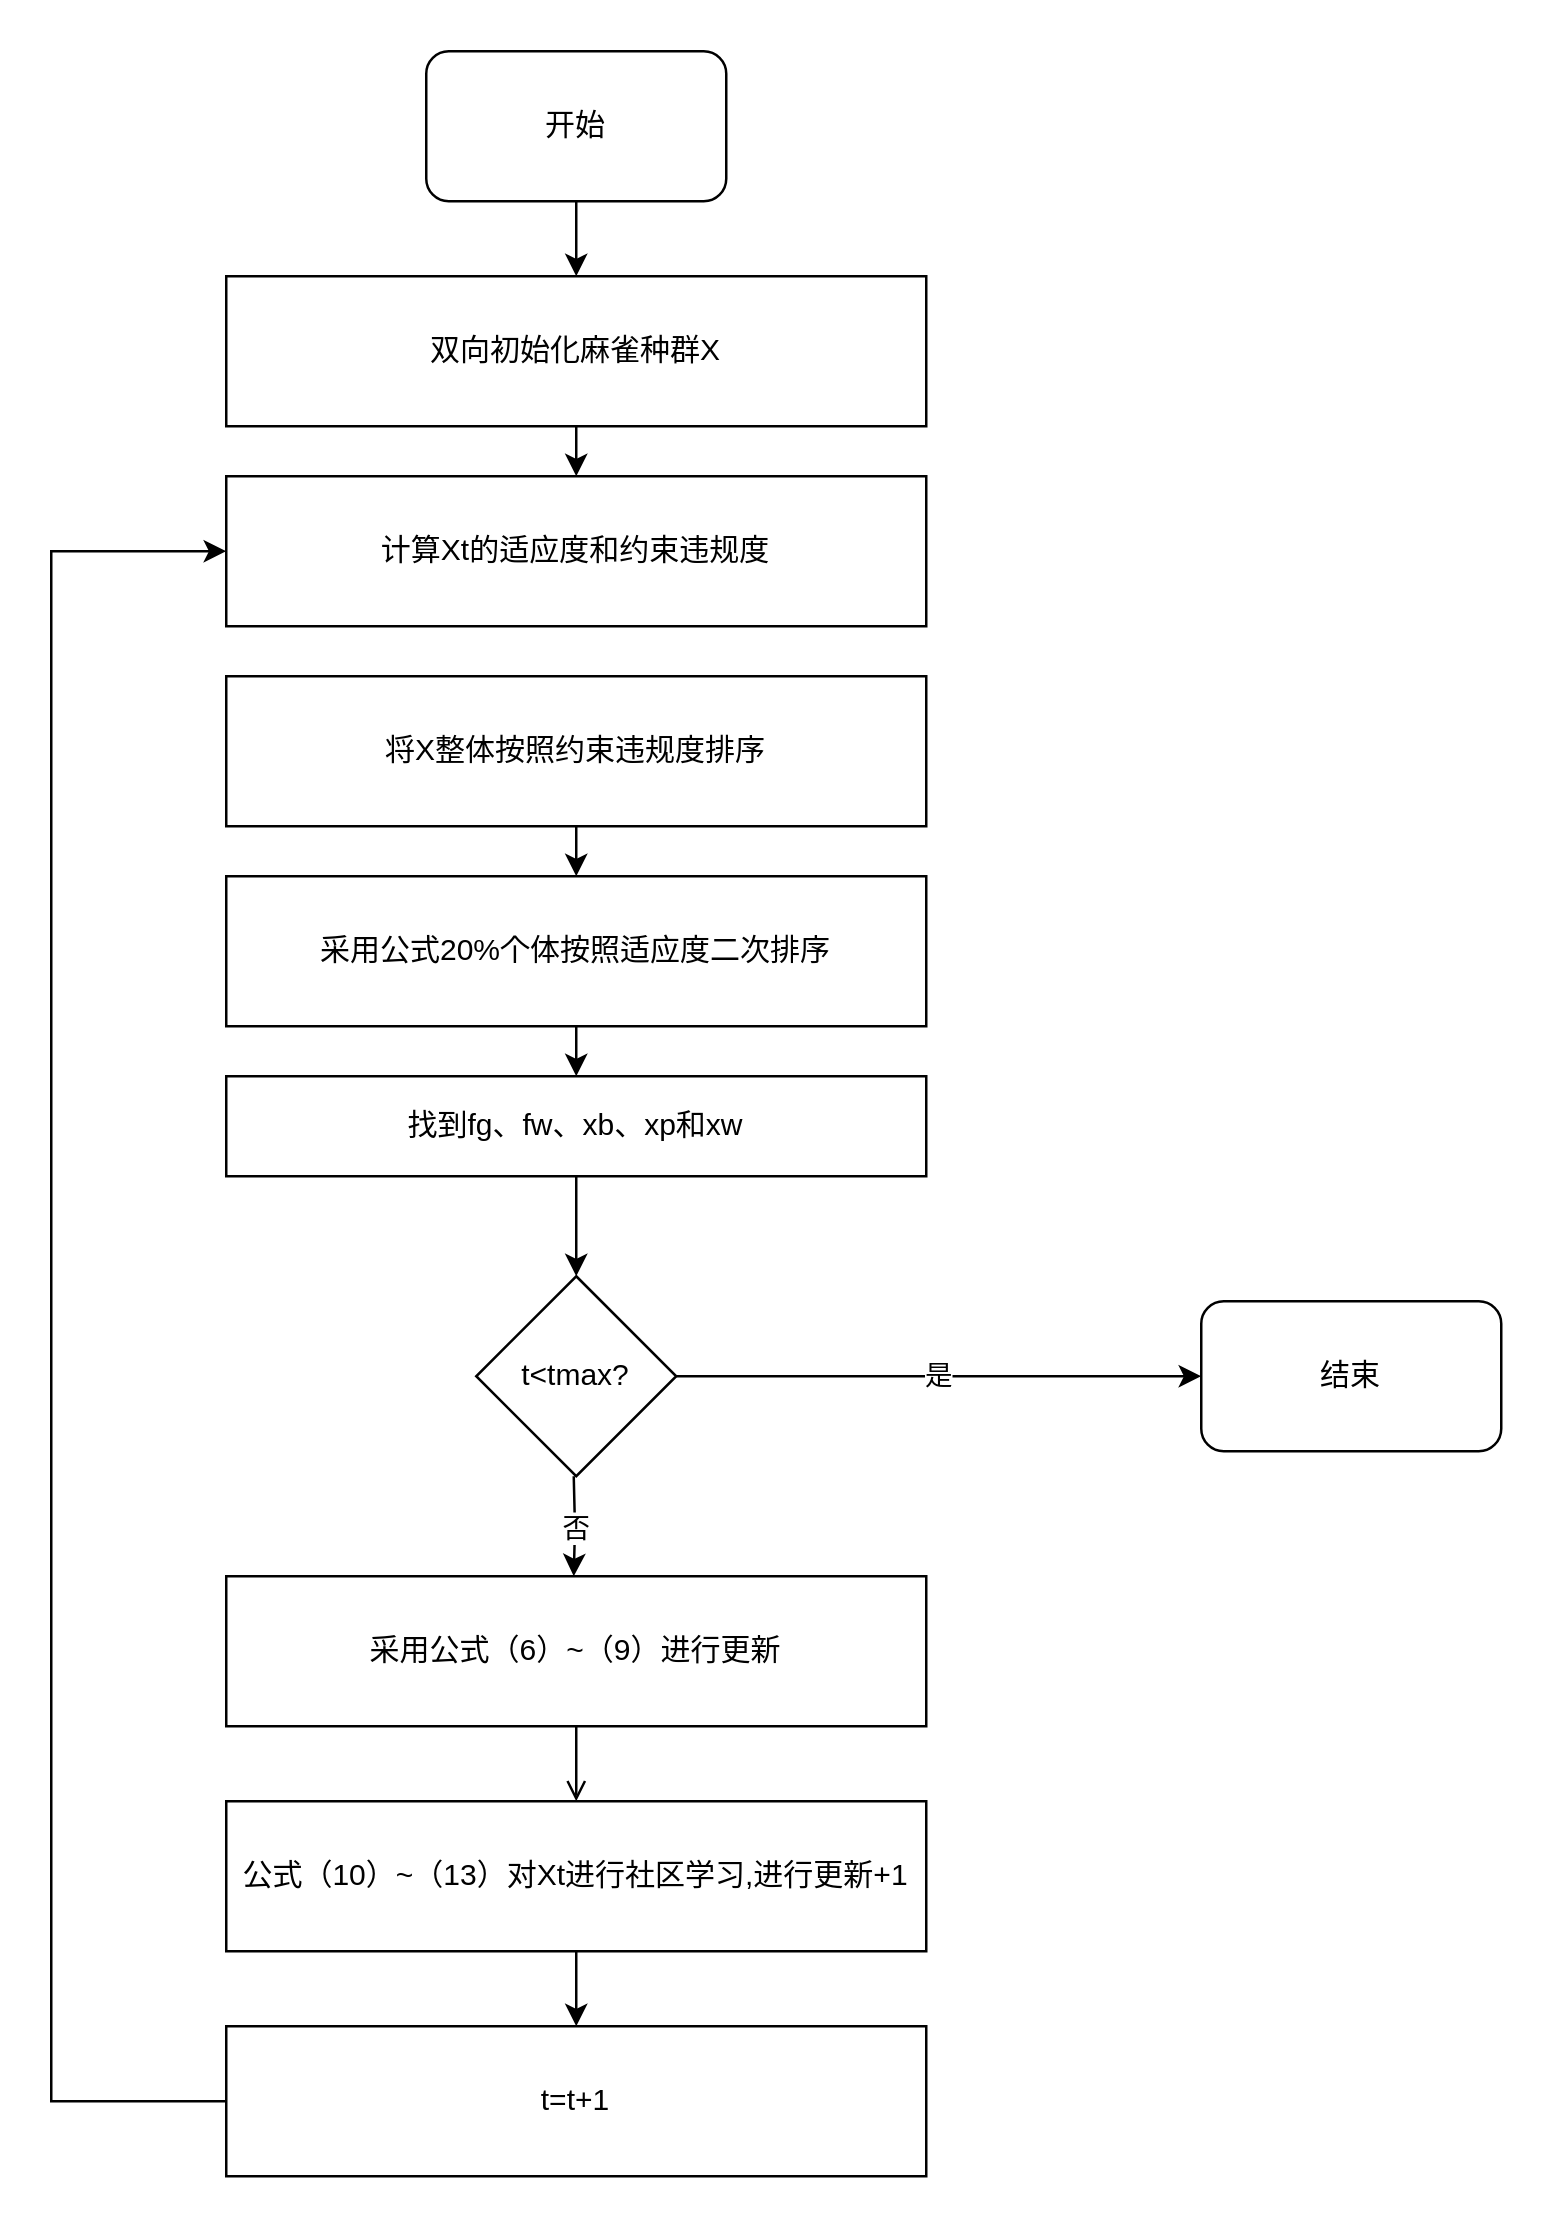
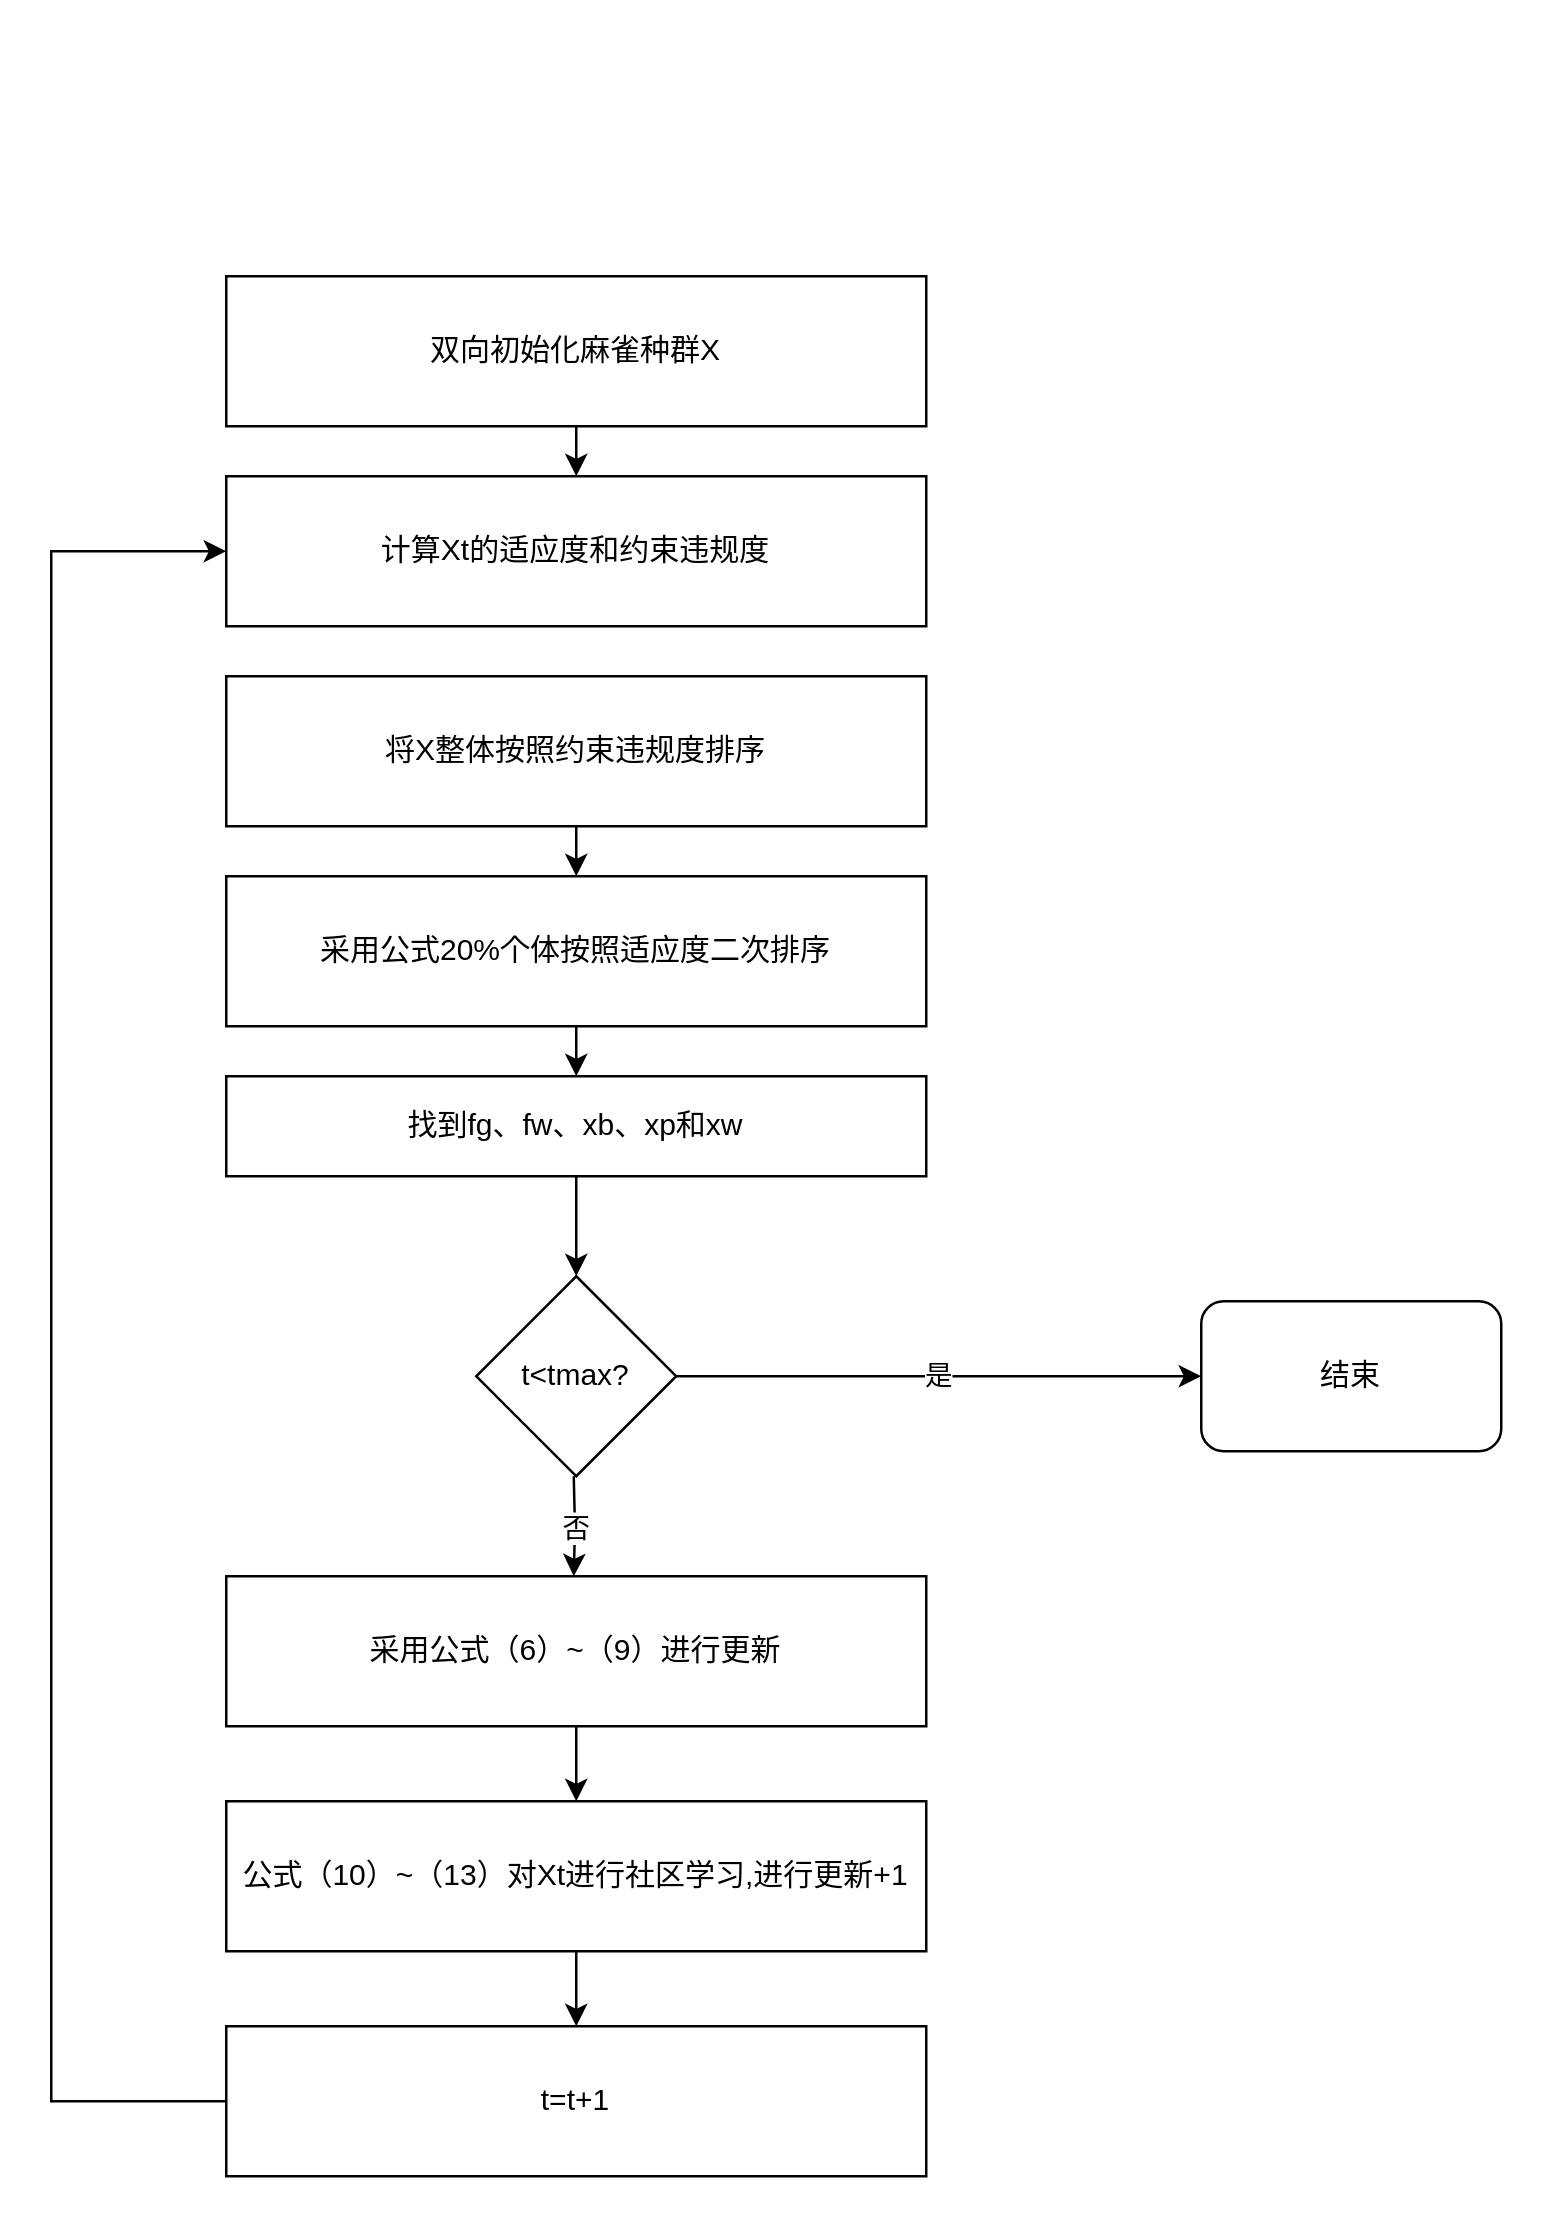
node "开始": removed
edge "开始" -> "双向初始化麻雀种群X": removed
edge "采用公式（6）~（9）进行更新" -> "公式（10）~（13）对Xt进行社区学习,进行更新+1": arrowhead open -> classic
